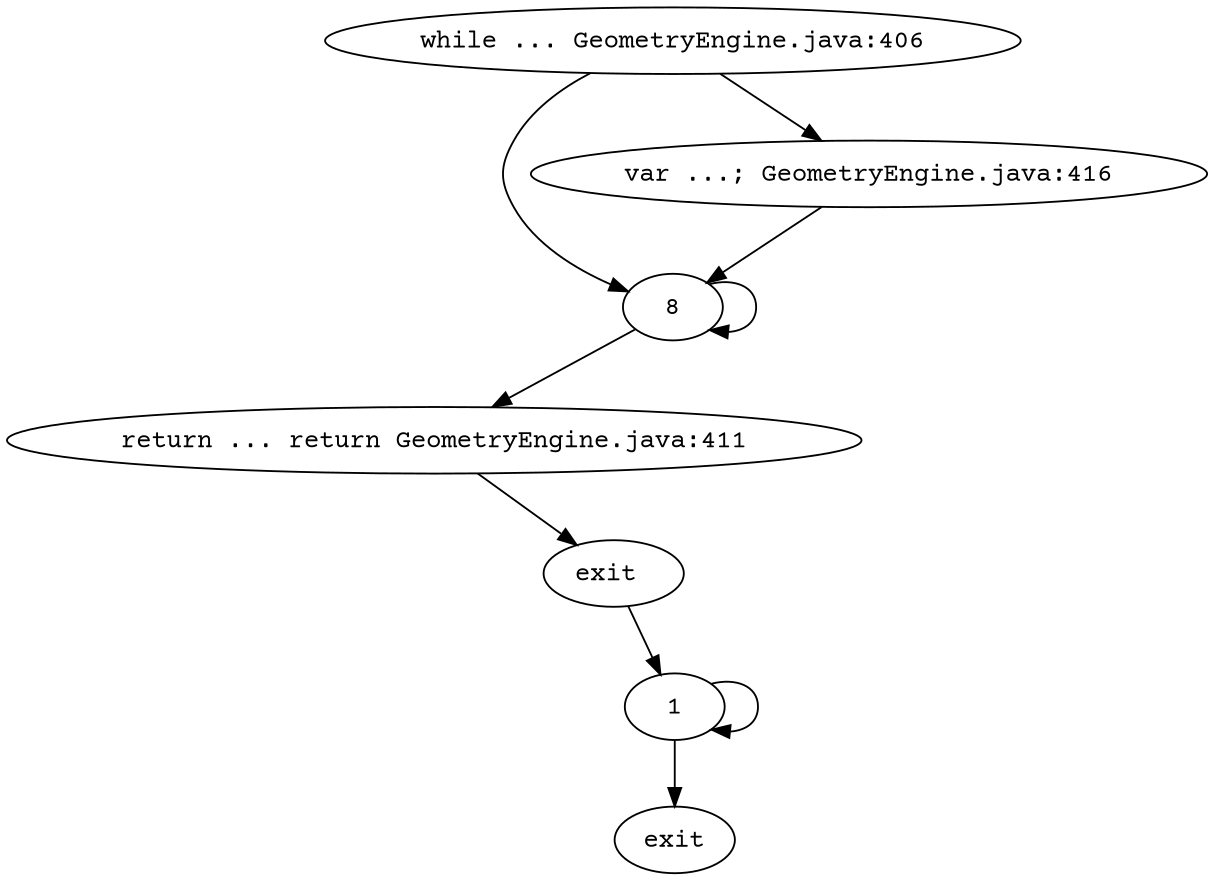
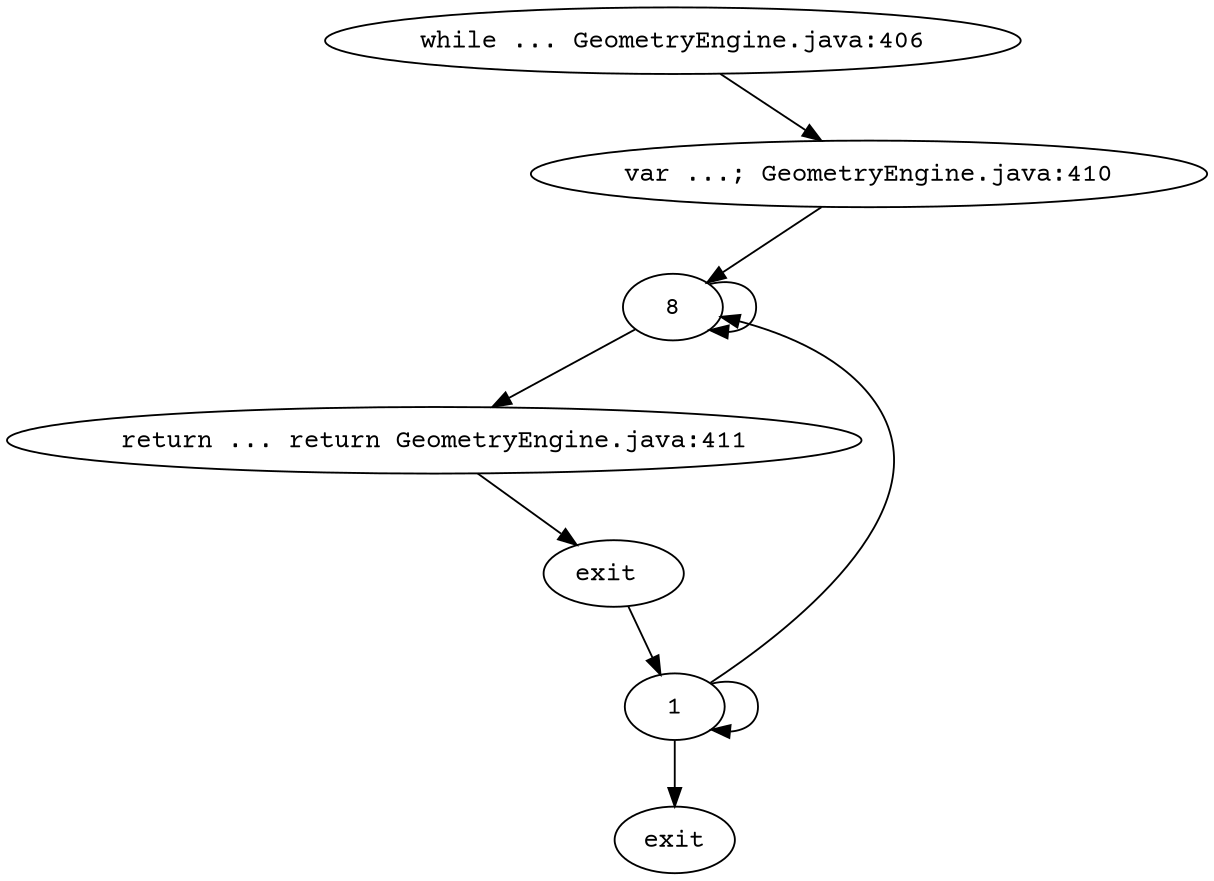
node "var ...; GeometryEngine.java:416": label "var ...; GeometryEngine.java:416" -> "var ...; GeometryEngine.java:410"
edge "while ... GeometryEngine.java:406" -> "8": now "1" -> "8"
